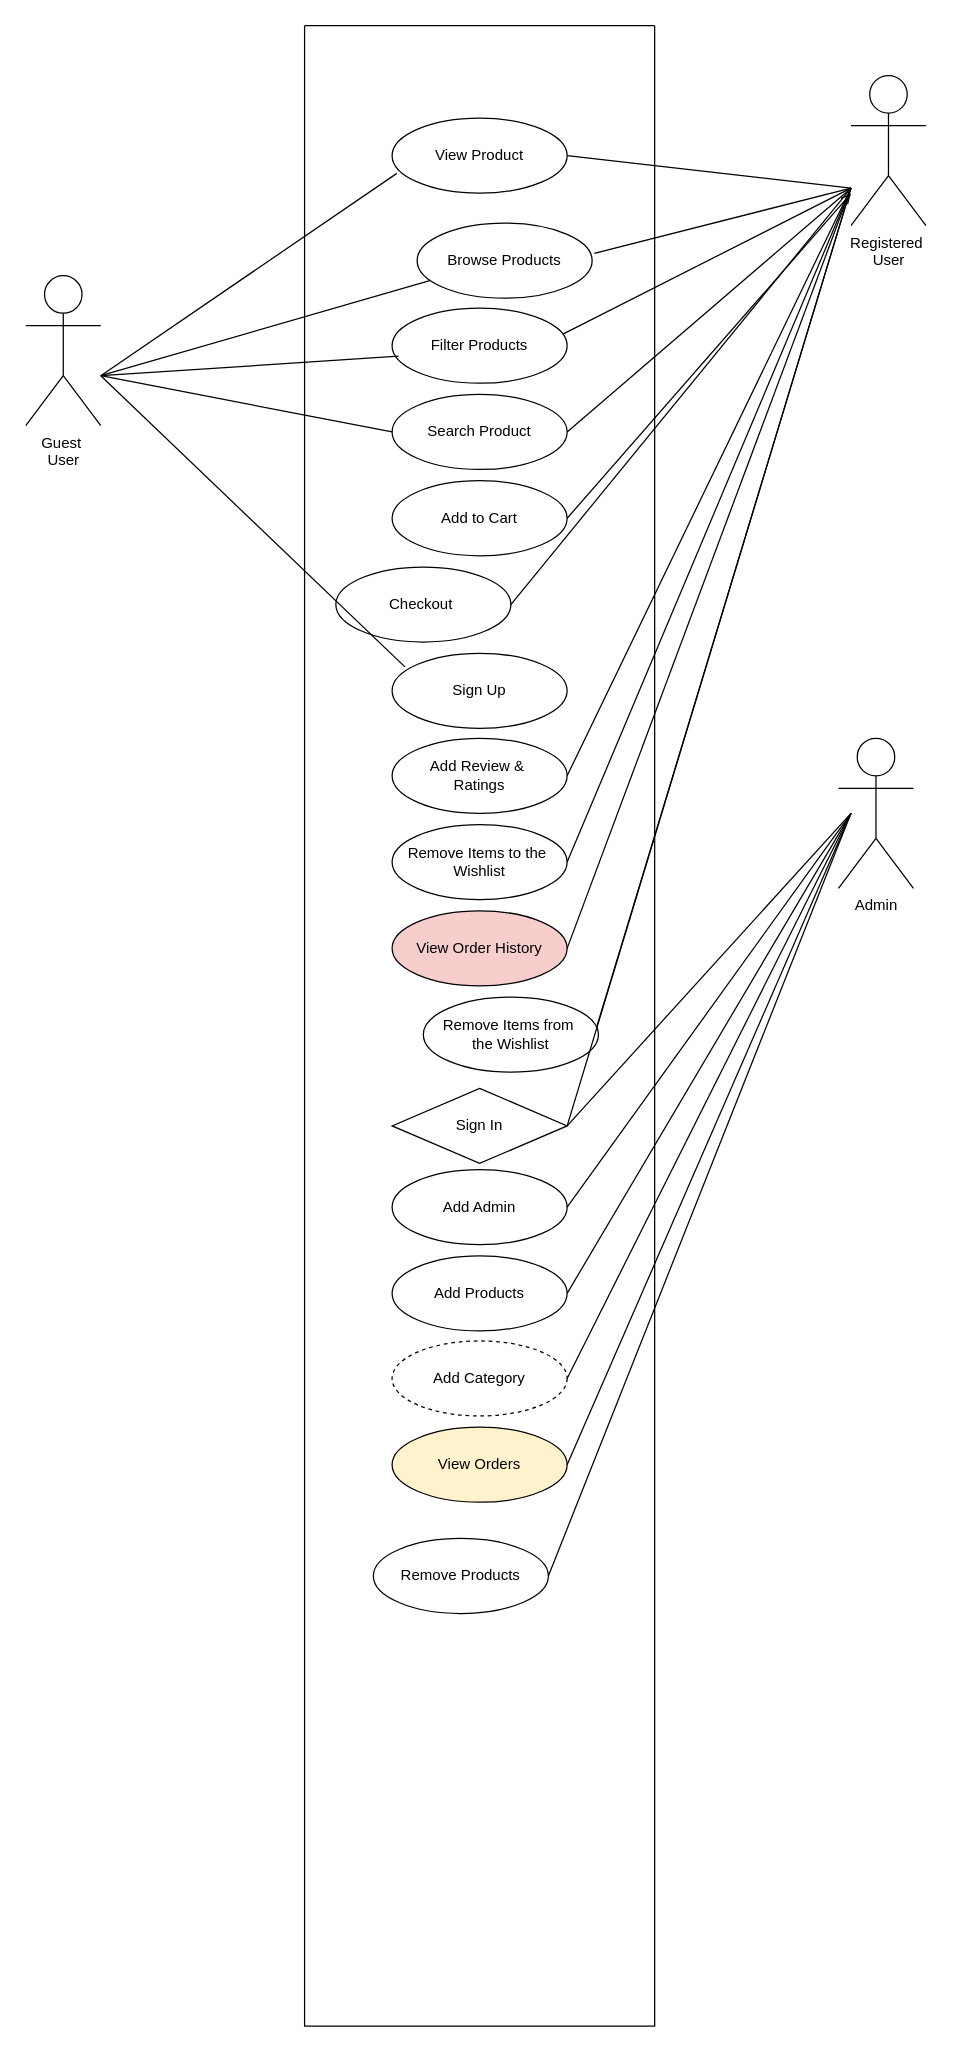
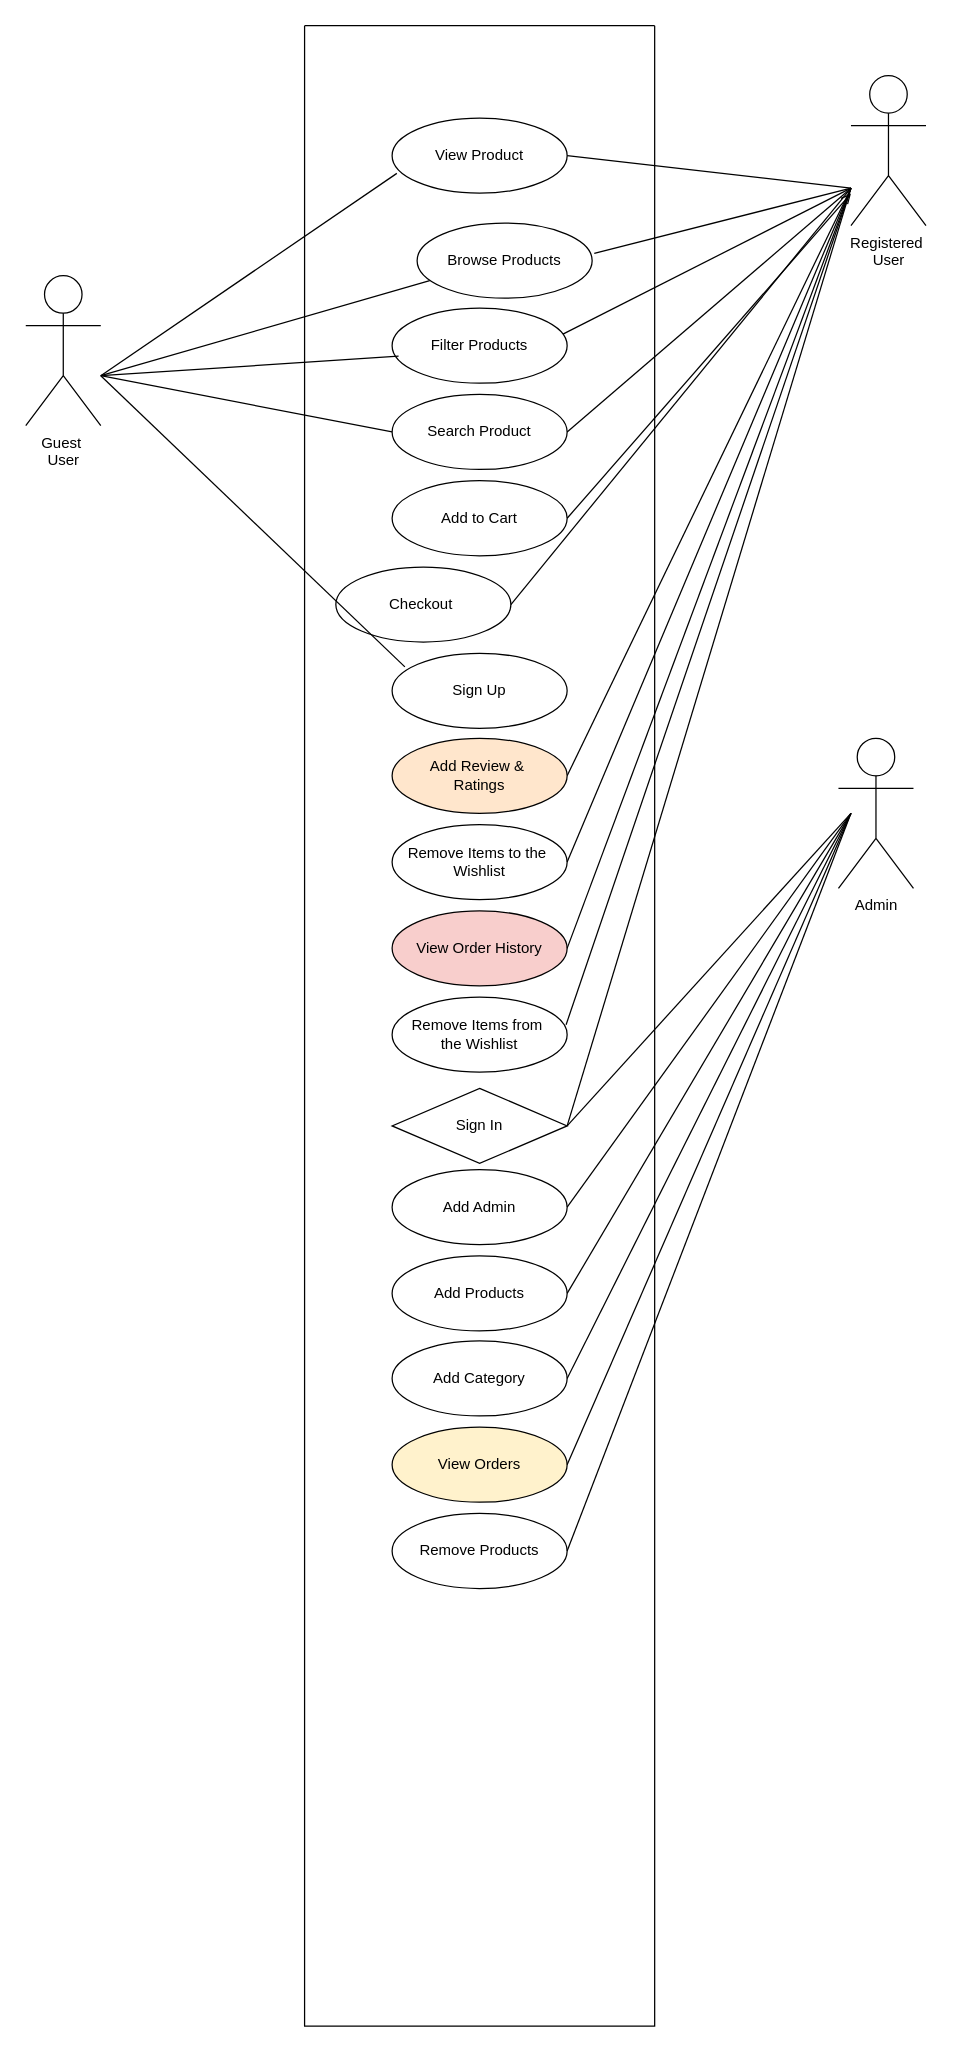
node "Add Review & Ratings": fillcolor #ffffff -> #ffe6cc
node "Remove Items from the Wishlist": moved (511, 1034) -> (479, 1034)
node "Add Category": style dashed -> solid
node "Remove Products": moved (461, 1576) -> (479, 1551)
